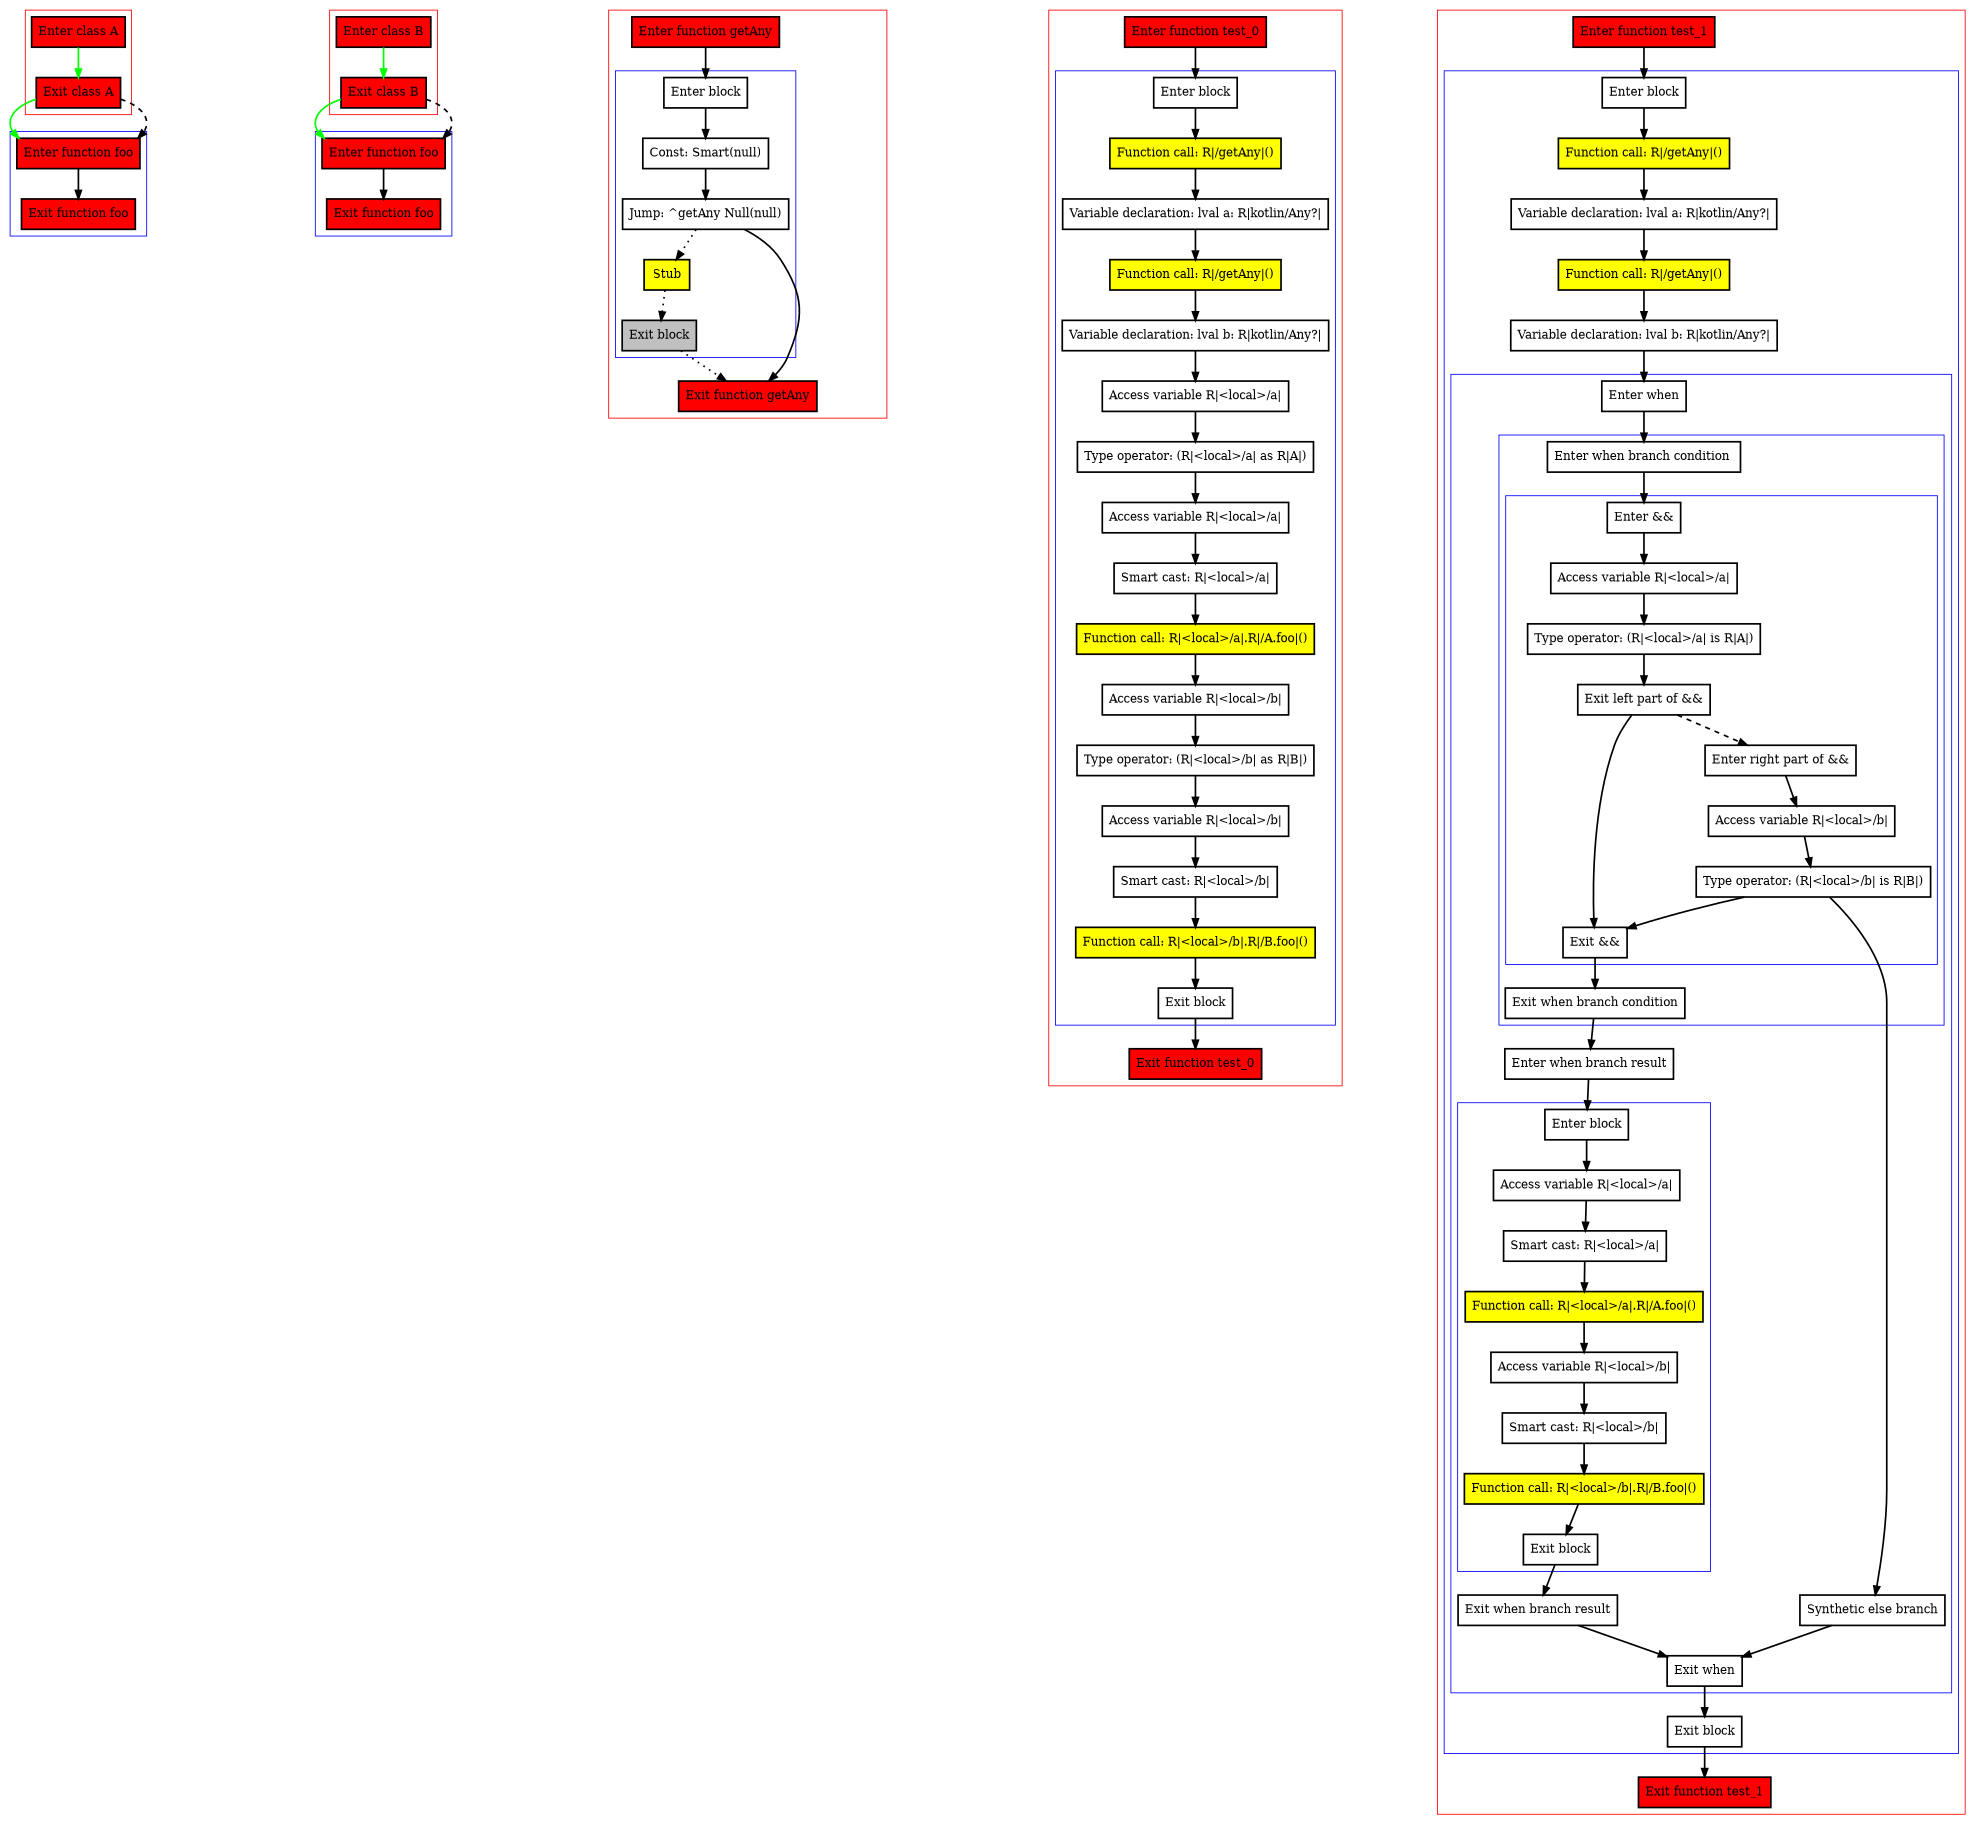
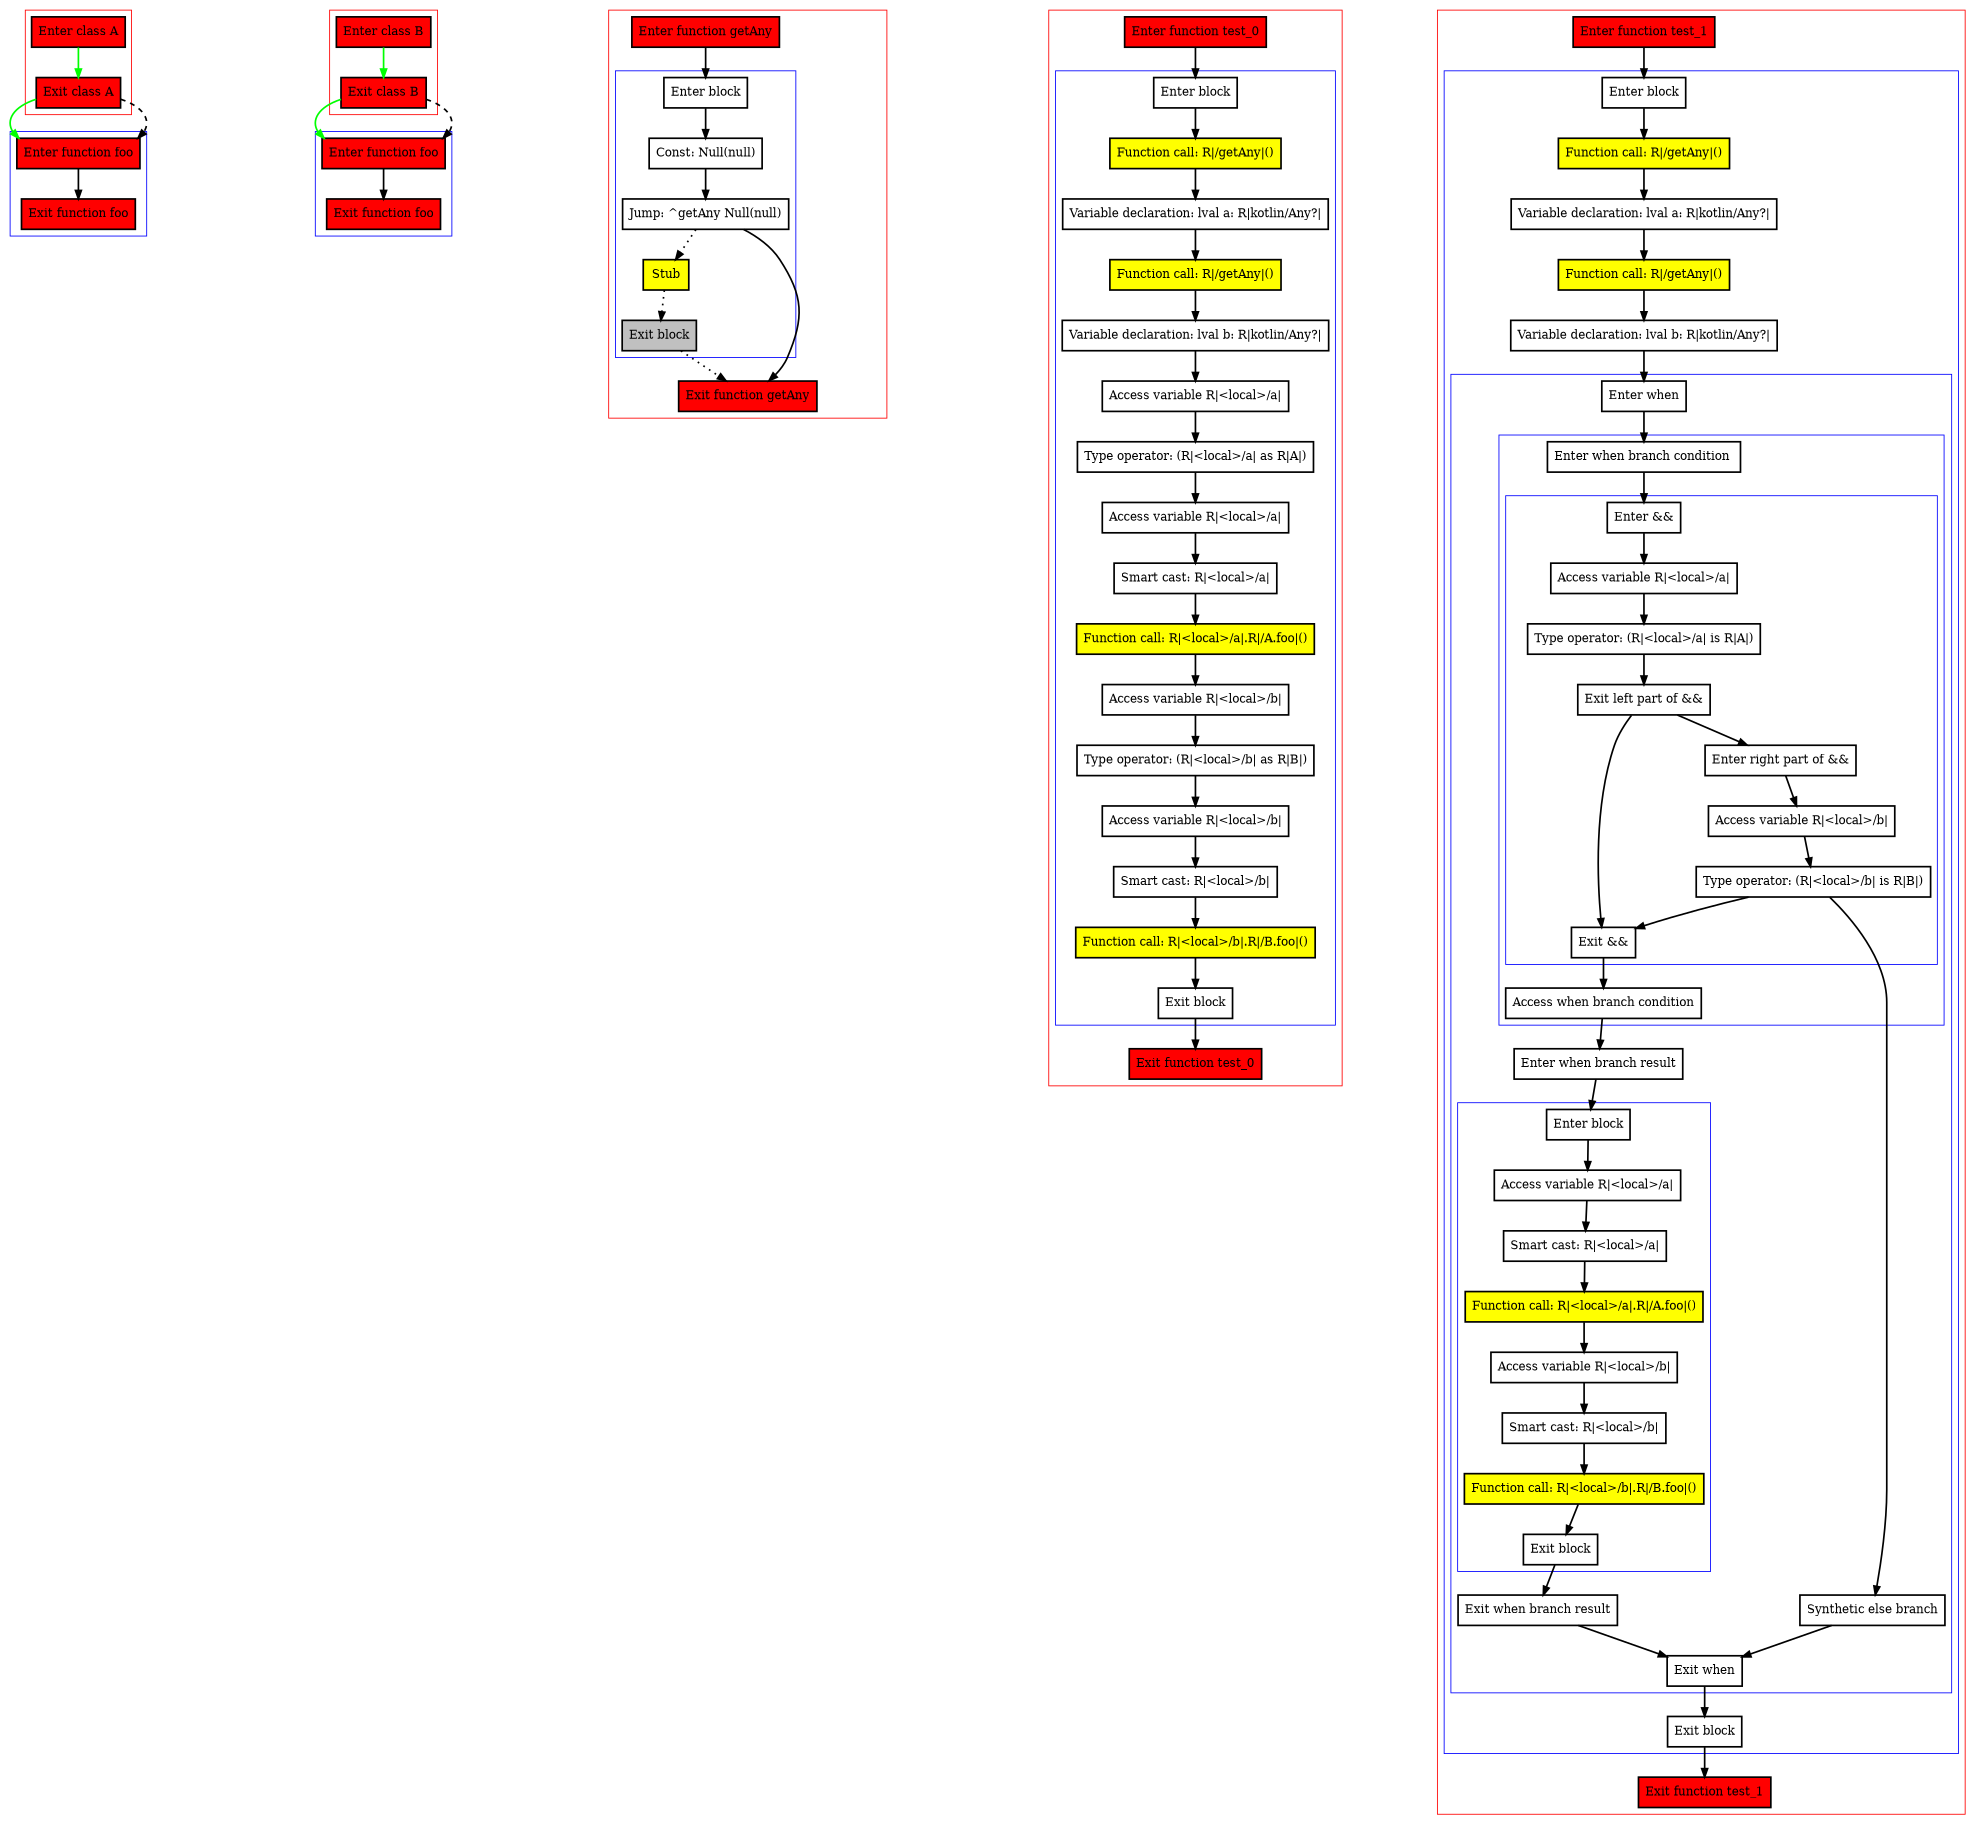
node "Const: Smart(null)": label "Const: Smart(null)" -> "Const: Null(null)"
edge "Exit left part of &&" -> "Enter right part of &&": style dashed -> solid
node "Exit when branch condition": label "Exit when branch condition" -> "Access when branch condition"
